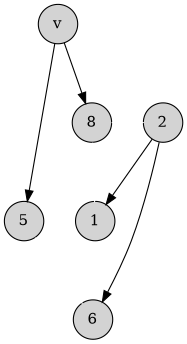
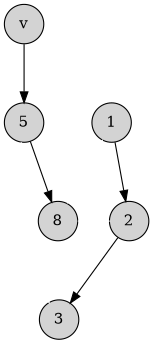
edge "v" -> "8": now "5" -> "8"
edge "2" -> "1": reversed
node "6": label "6" -> "3"
